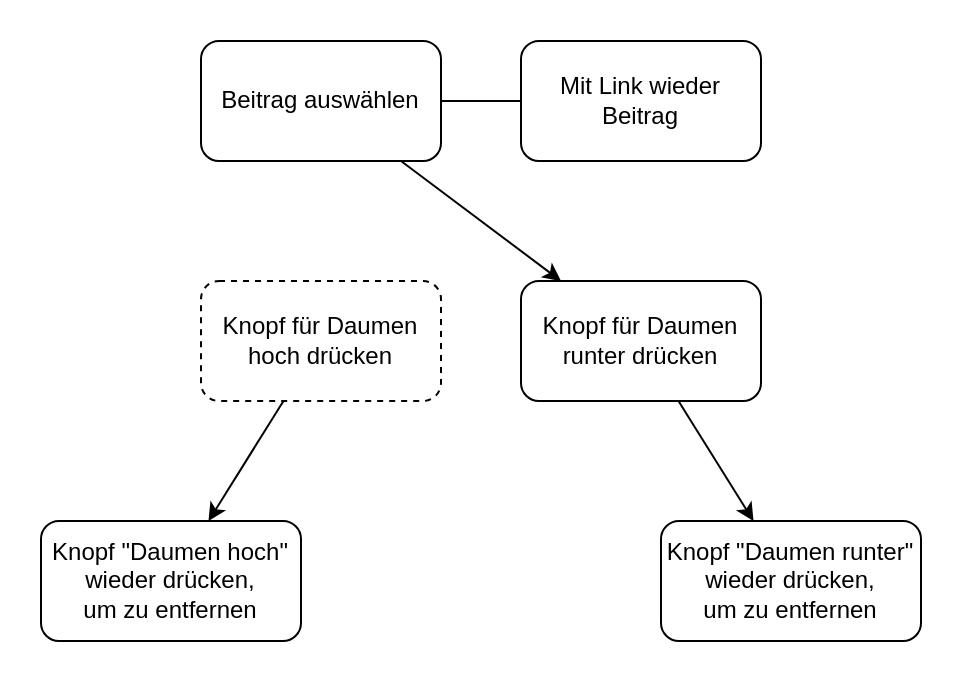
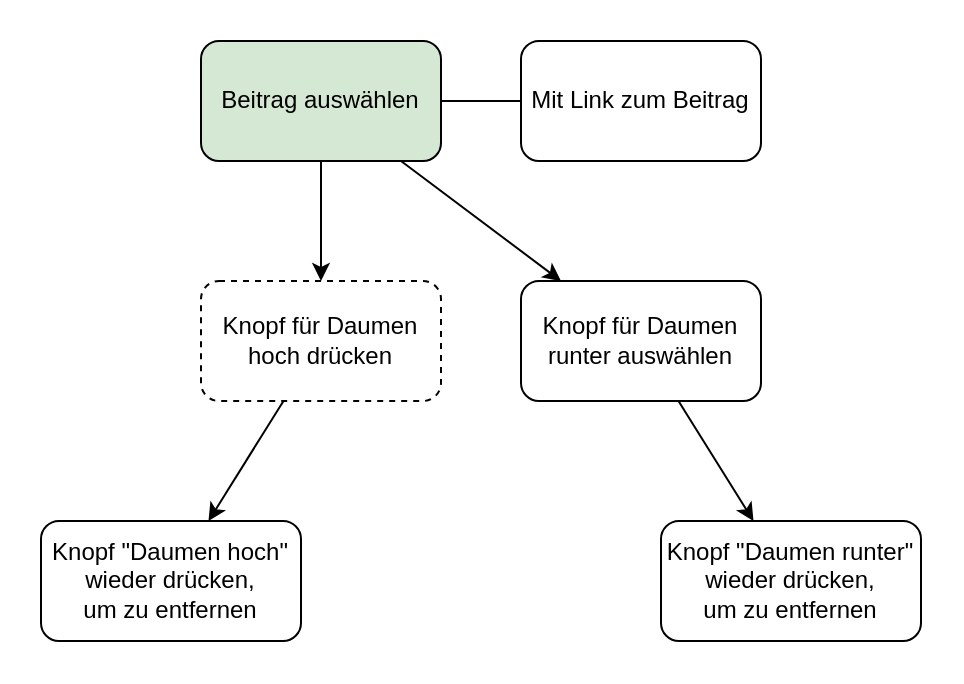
node "Beitrag auswählen": fillcolor #ffffff -> #d5e8d4
node "Mit Link wieder Beitrag": label "Mit Link wieder Beitrag" -> "Mit Link zum Beitrag"
edge "Beitrag auswählen" -> "Knopf für Daumen hoch drücken": added
node "Knopf für Daumen runter drücken": label "Knopf für Daumen runter drücken" -> "Knopf für Daumen runter auswählen"
